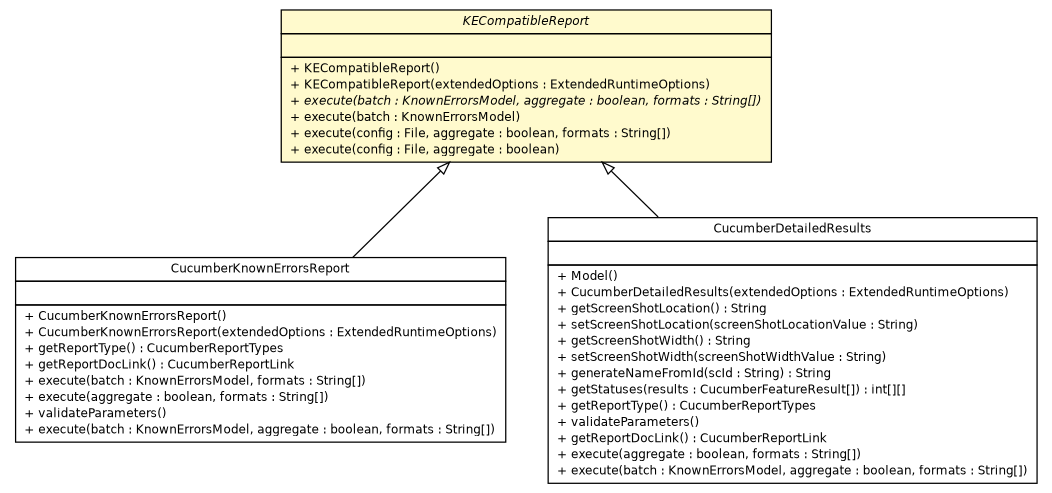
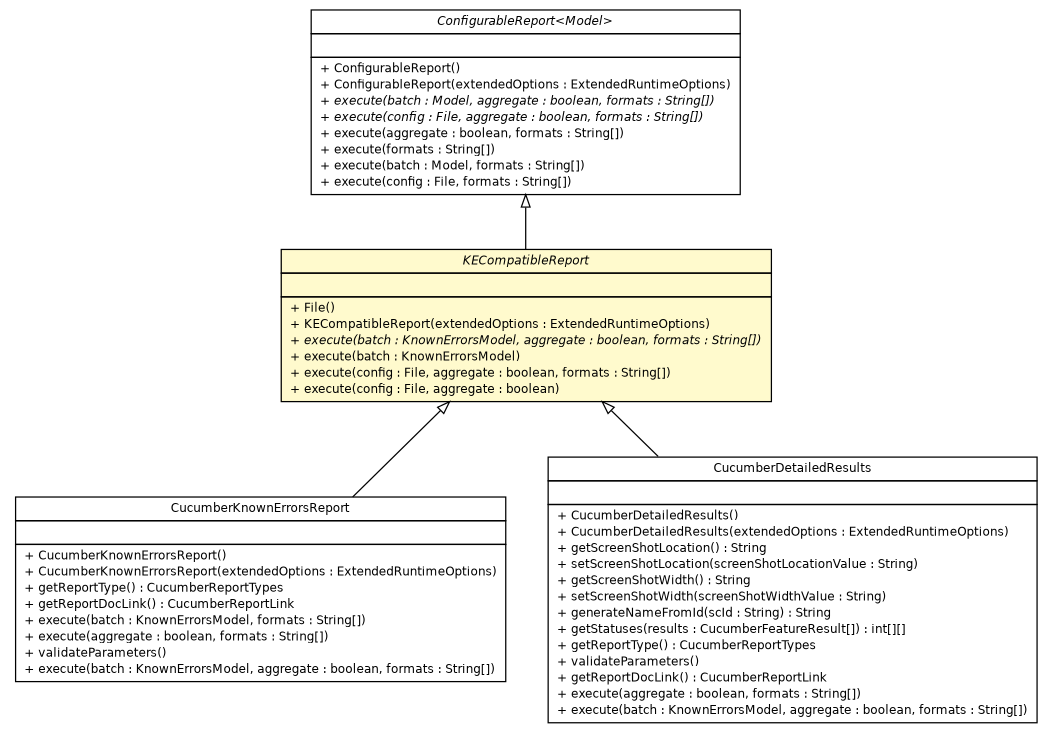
node "KECompatibleReport": text "+ KECompatibleReport()" -> "+ File()"
node "ConfigurableReport<Model>": added
node "CucumberDetailedResults": text "+ Model()" -> "+ CucumberDetailedResults()"
